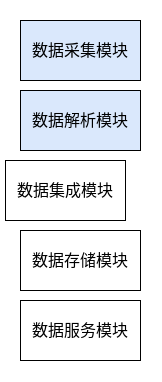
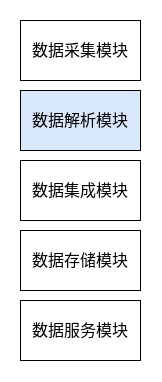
node "数据采集模块": fillcolor #dae8fc -> #ffffff
node "数据集成模块": moved (66, 191) -> (81, 191)
